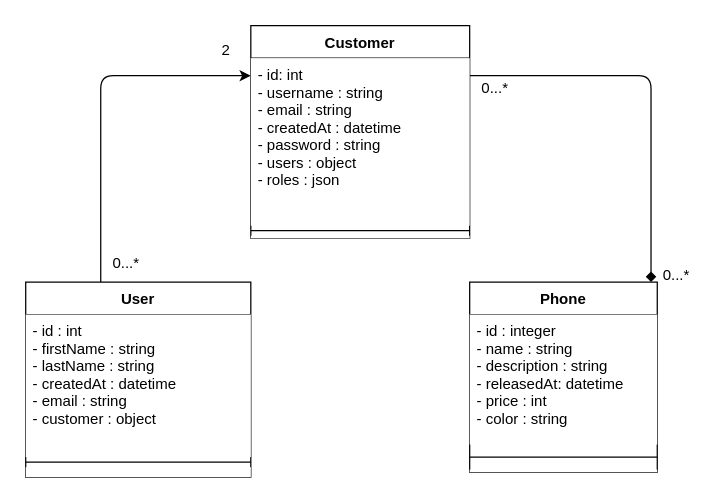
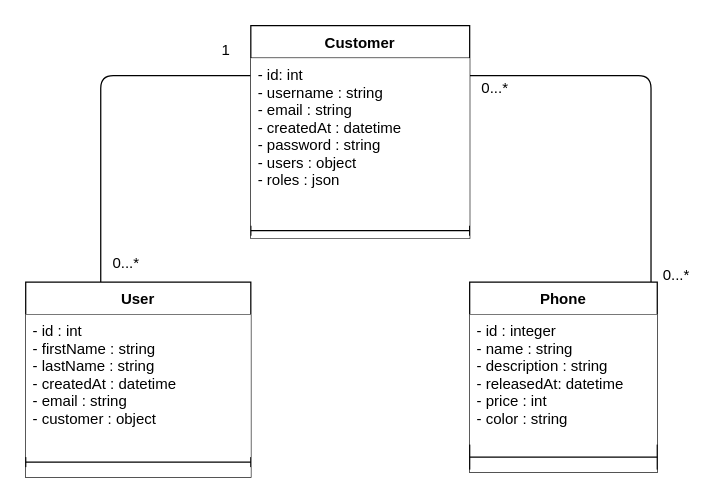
node "2": label "2" -> "1"
edge "User" -> "Customer": arrowhead classic -> none
edge "Customer" -> "Phone": arrowhead diamond -> none
